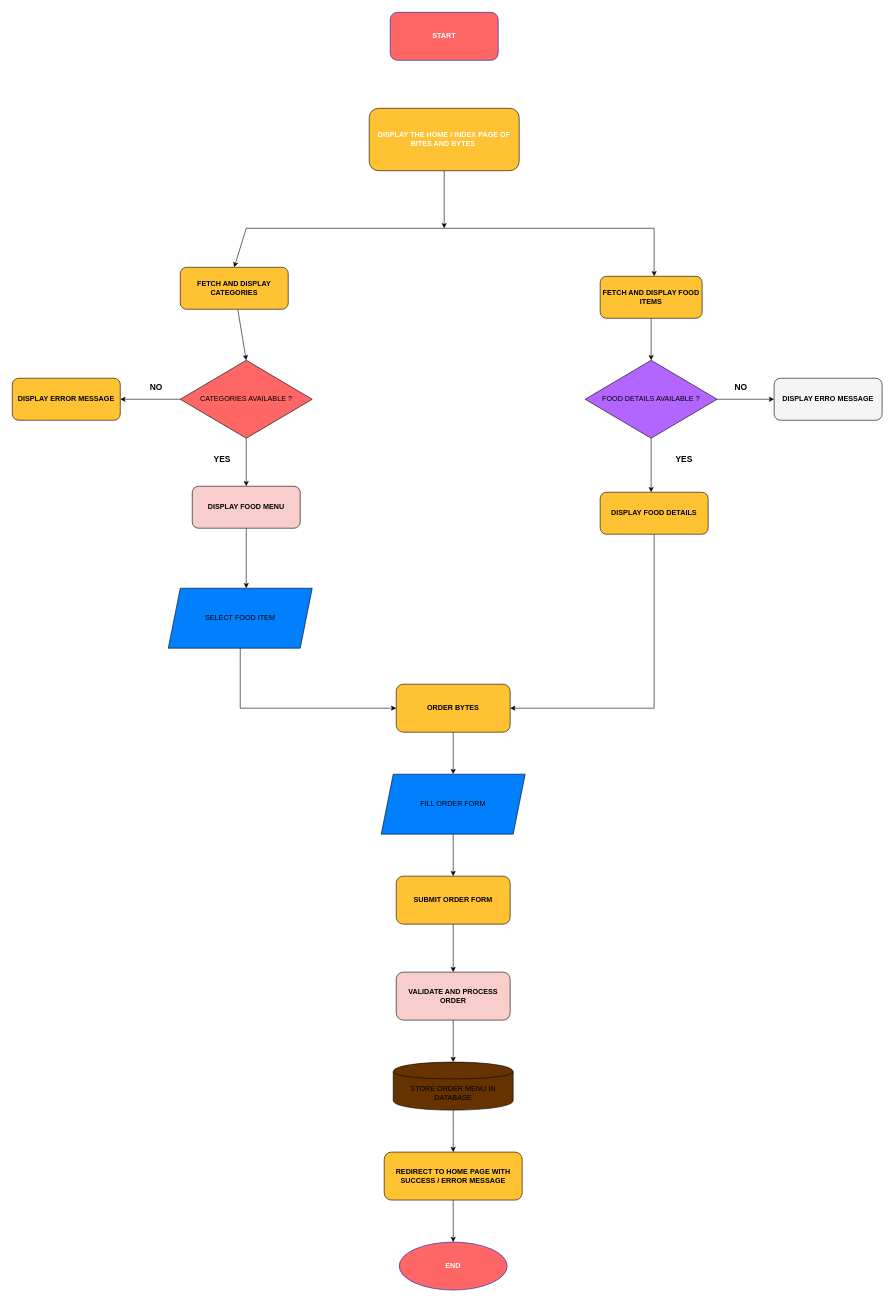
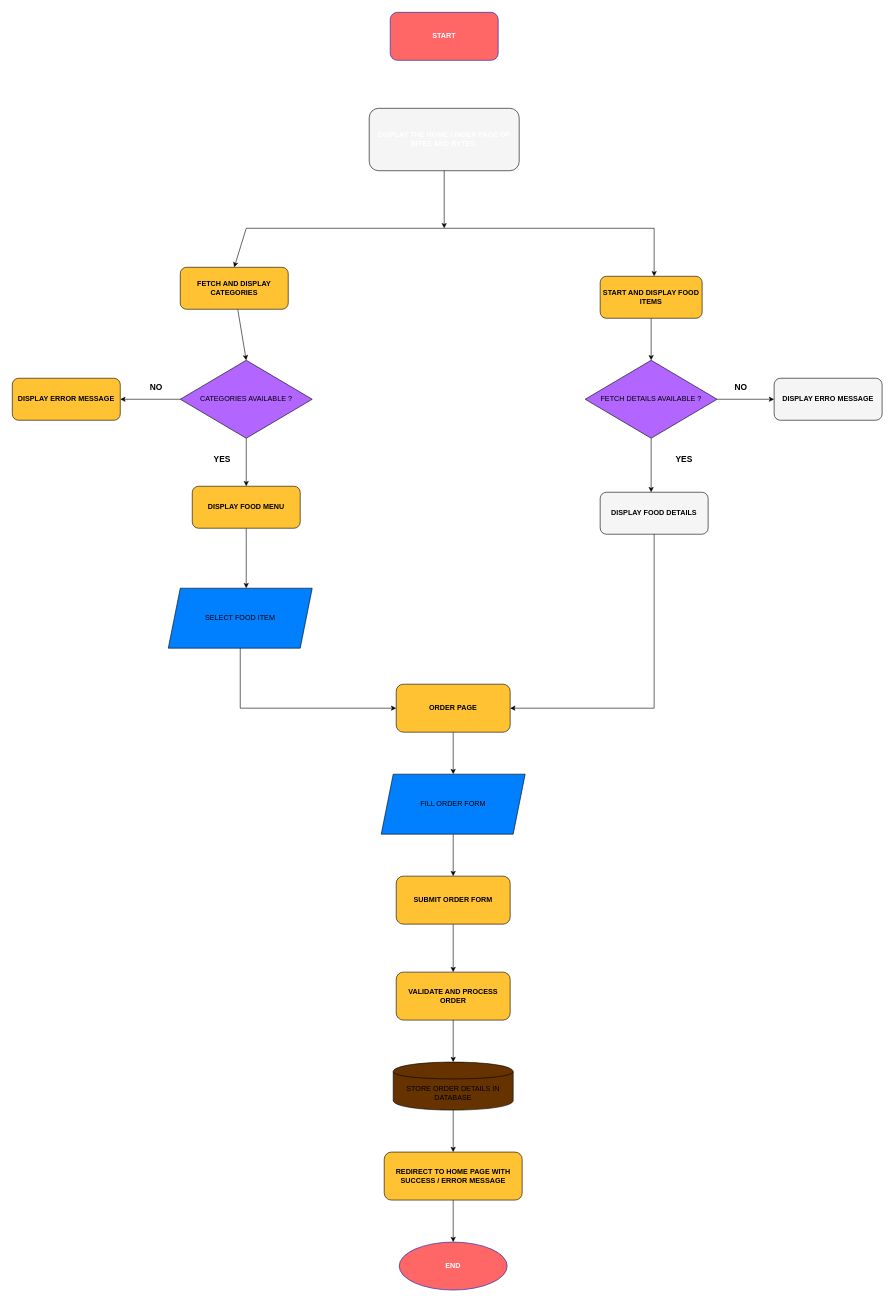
node "DISPLAY THE HOME / INDEX PAGE OF BITES AND BYTES": fillcolor #ffc233 -> #f5f5f5
node "FETCH AND DISPLAY FOOD ITEMS": label "FETCH AND DISPLAY FOOD ITEMS" -> "START AND DISPLAY FOOD ITEMS"
node "CATEGORIES AVAILABLE ?": fillcolor #ff6666 -> #b266ff
node "FOOD DETAILS AVAILABLE ?": label "FOOD DETAILS AVAILABLE ?" -> "FETCH DETAILS AVAILABLE ?"
node "DISPLAY FOOD MENU": fillcolor #f8cecc -> #ffc233
node "DISPLAY FOOD DETAILS": fillcolor #ffc233 -> #f5f5f5
node "ORDER BYTES": label "ORDER BYTES" -> "ORDER PAGE"
node "VALIDATE AND PROCESS ORDER": fillcolor #f8cecc -> #ffc233
node "STORE ORDER MENU IN DATABASE": label "STORE ORDER MENU IN DATABASE" -> "STORE ORDER DETAILS IN DATABASE"
